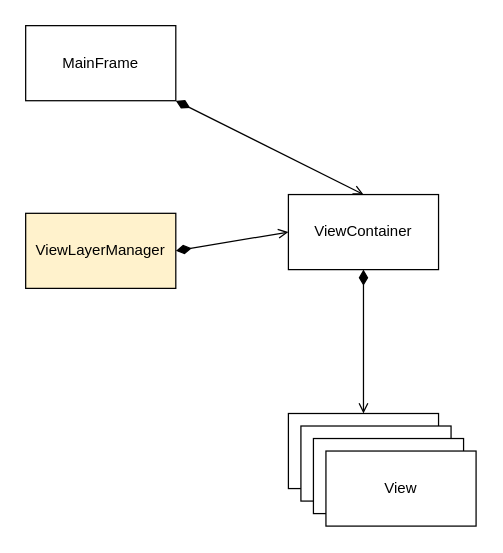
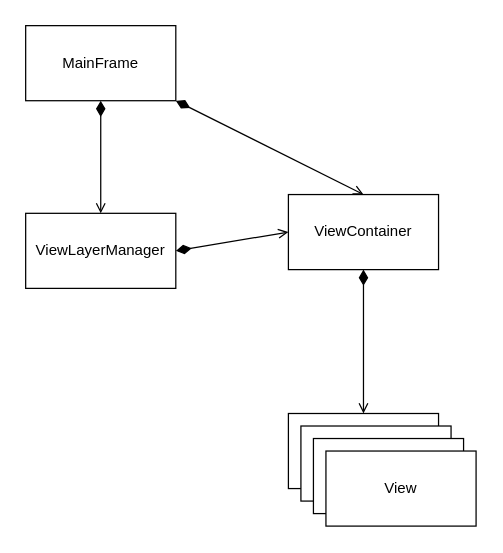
edge "MainFrame" -- "ViewLayerManager": added
node "ViewLayerManager": fillcolor #fff2cc -> #ffffff
